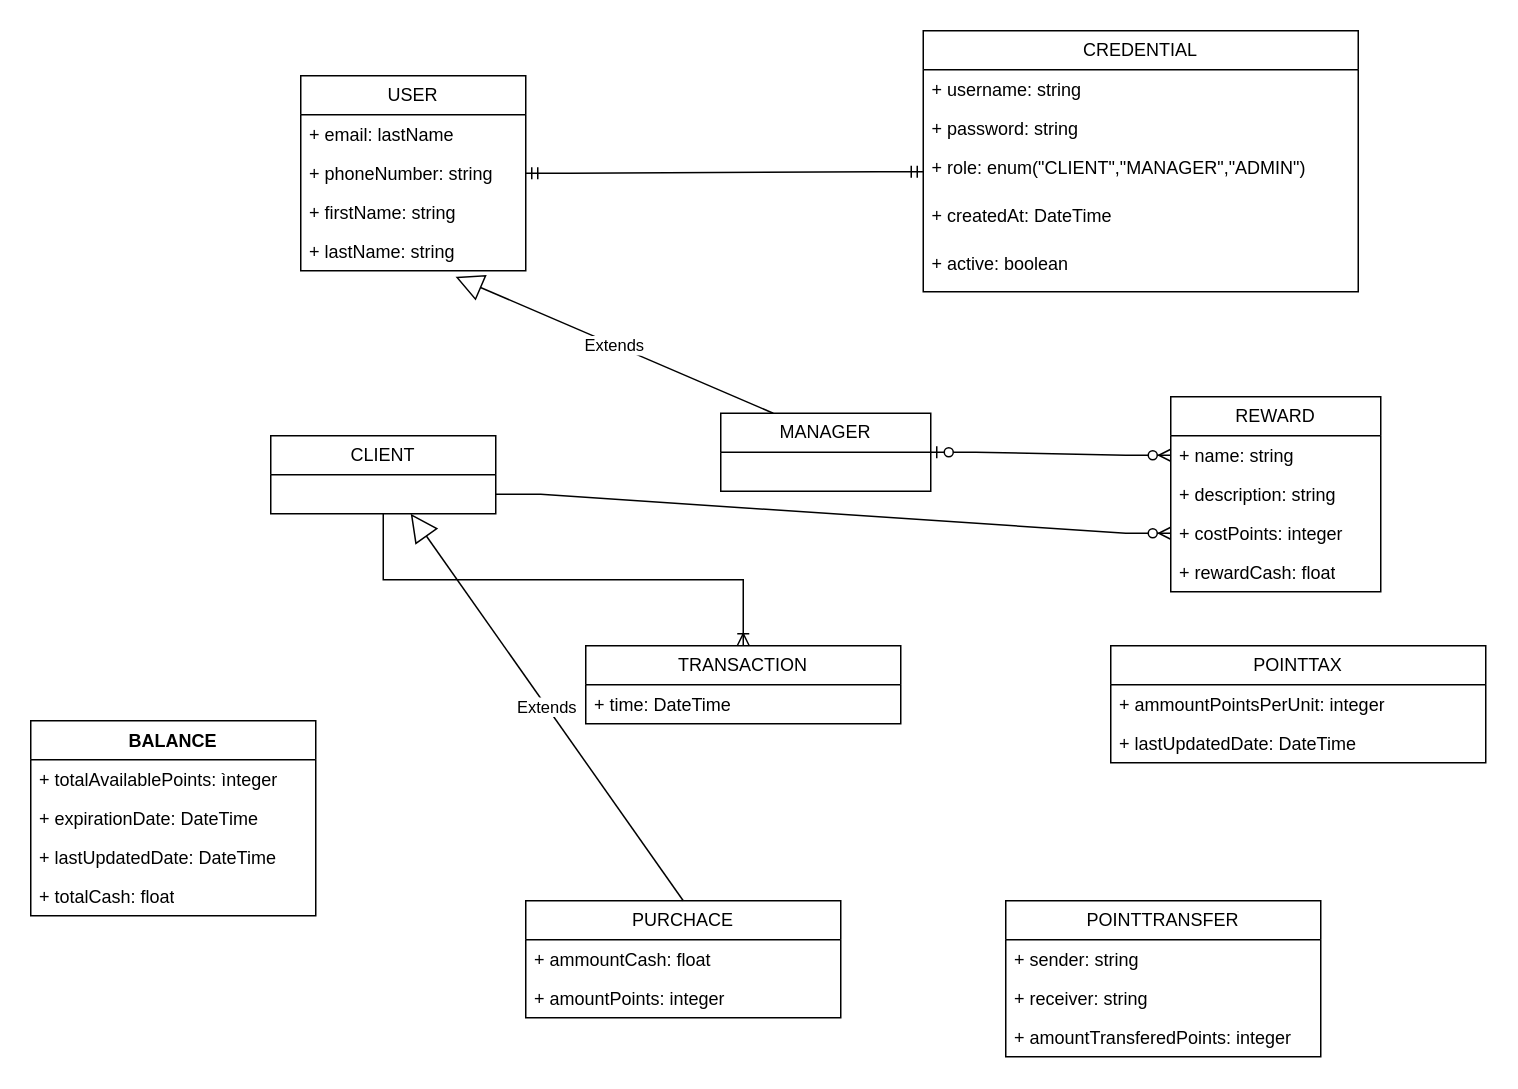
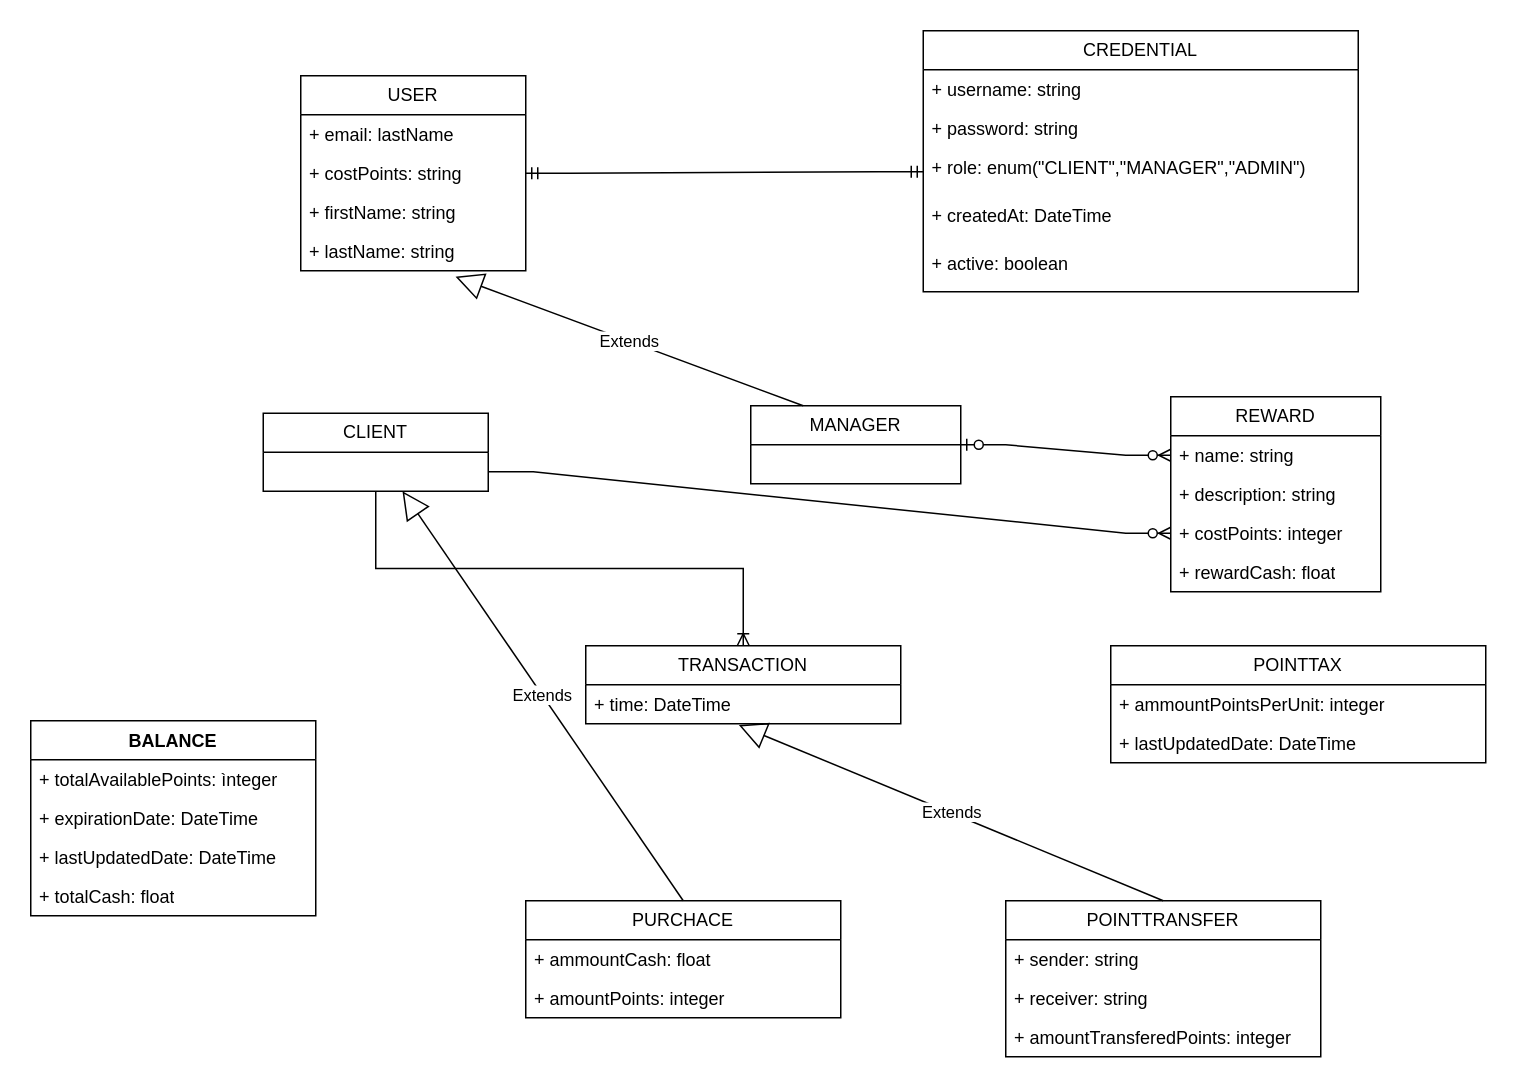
node "+ phoneNumber: string": label "+ phoneNumber: string" -> "+ costPoints: string"
node "MANAGER": moved (826, 452) -> (856, 445)
node "CLIENT": moved (383, 475) -> (376, 452)
edge "POINTTRANSFER" -> "+ time: DateTime": added, label "Extends"
